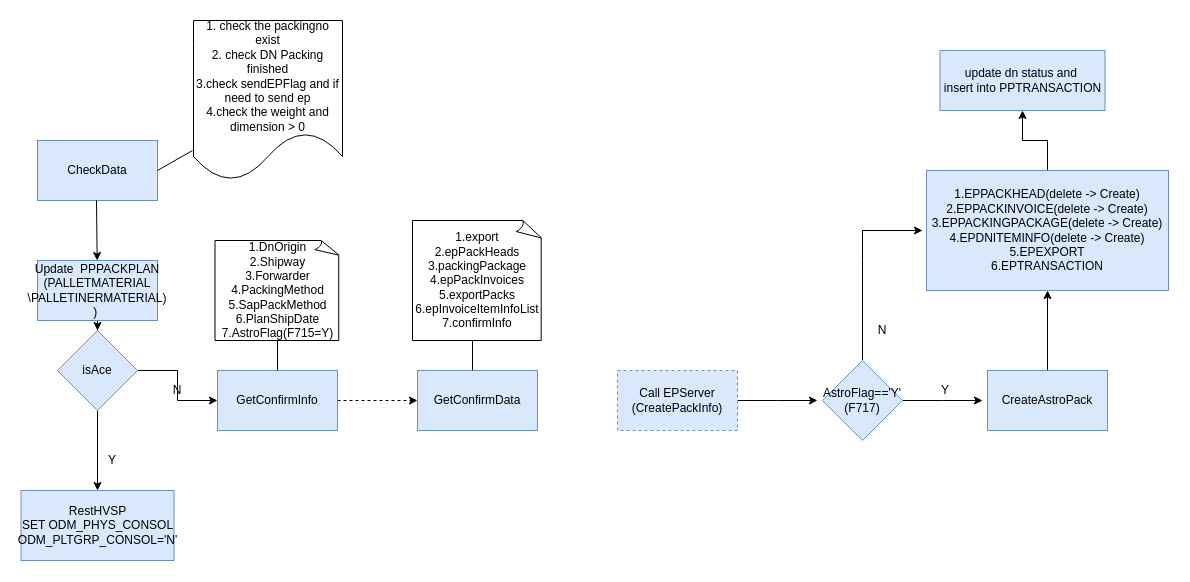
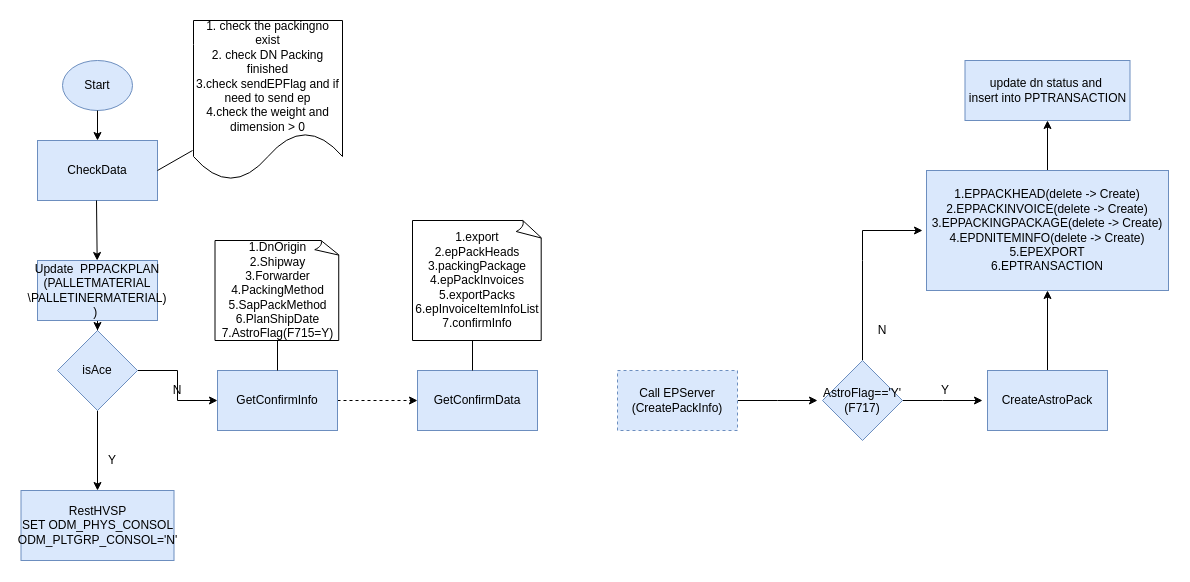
node "update dn status and insert into PPTRANSACTION": moved (1023, 81) -> (1048, 91)
node "Start": added
edge "Start" -> "CheckData": added
